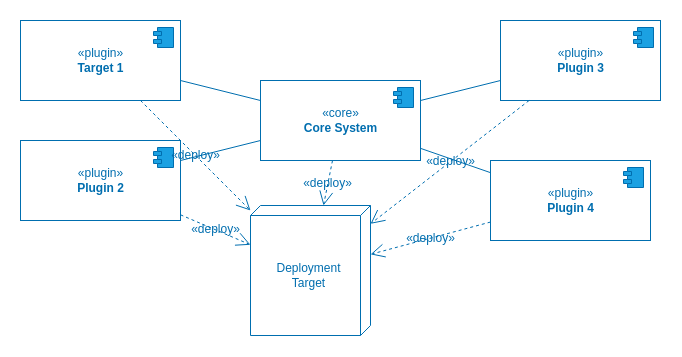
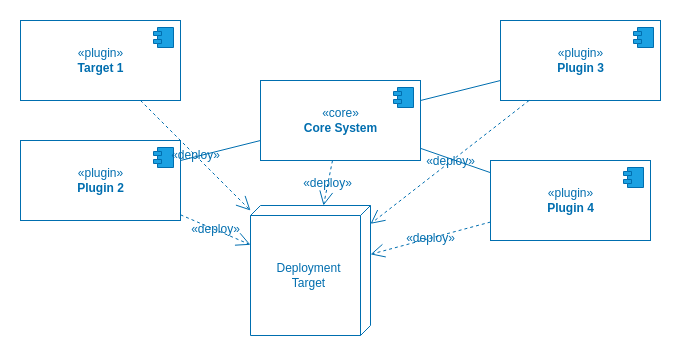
edge "«plugin» Target 1" -- "«core» Core System": removed
